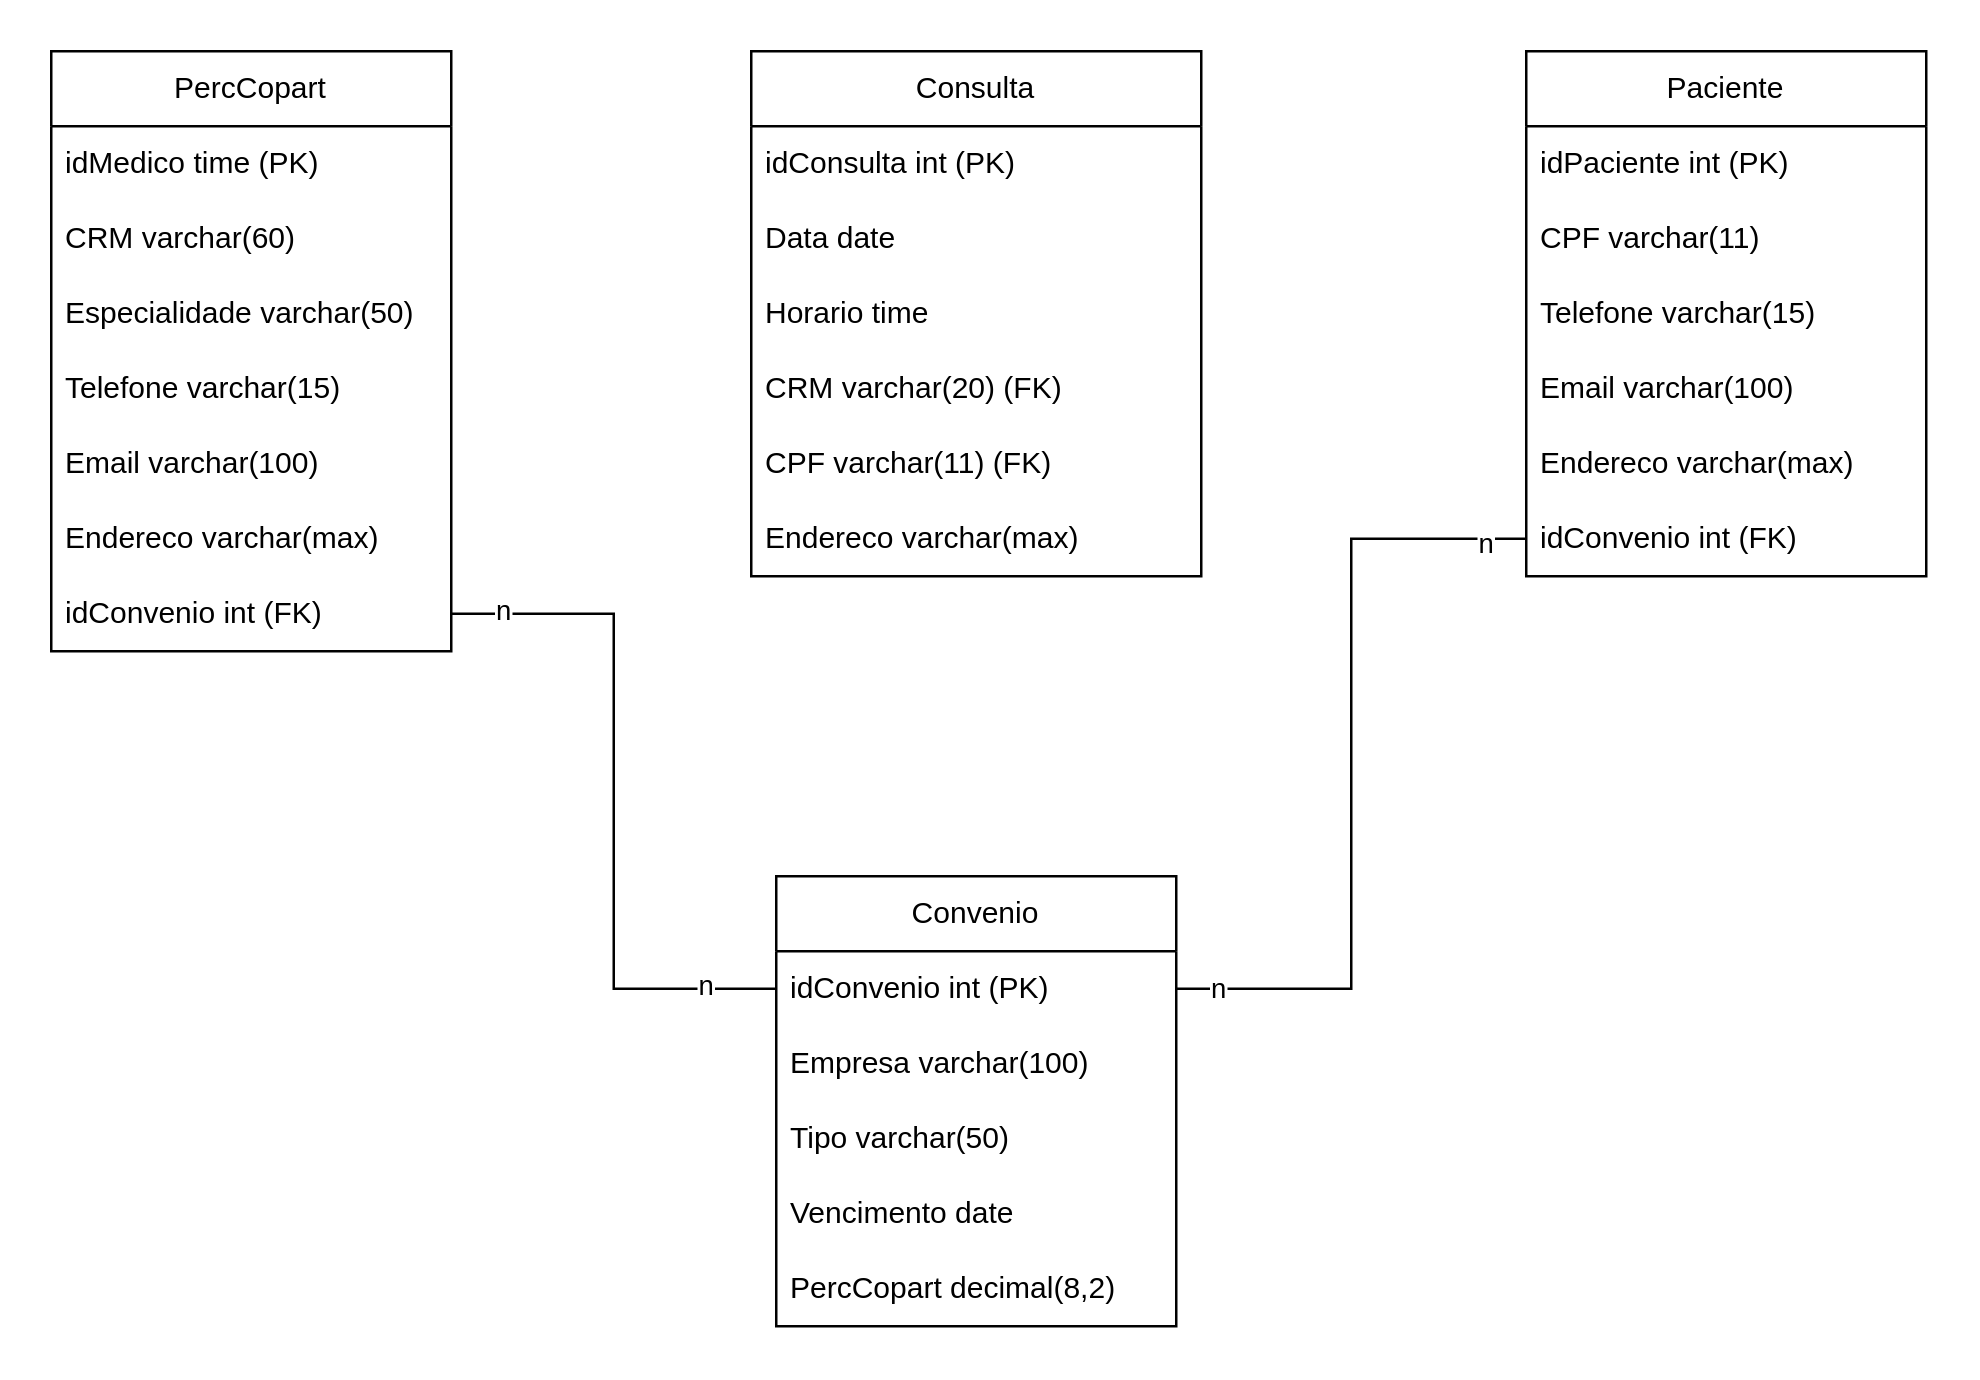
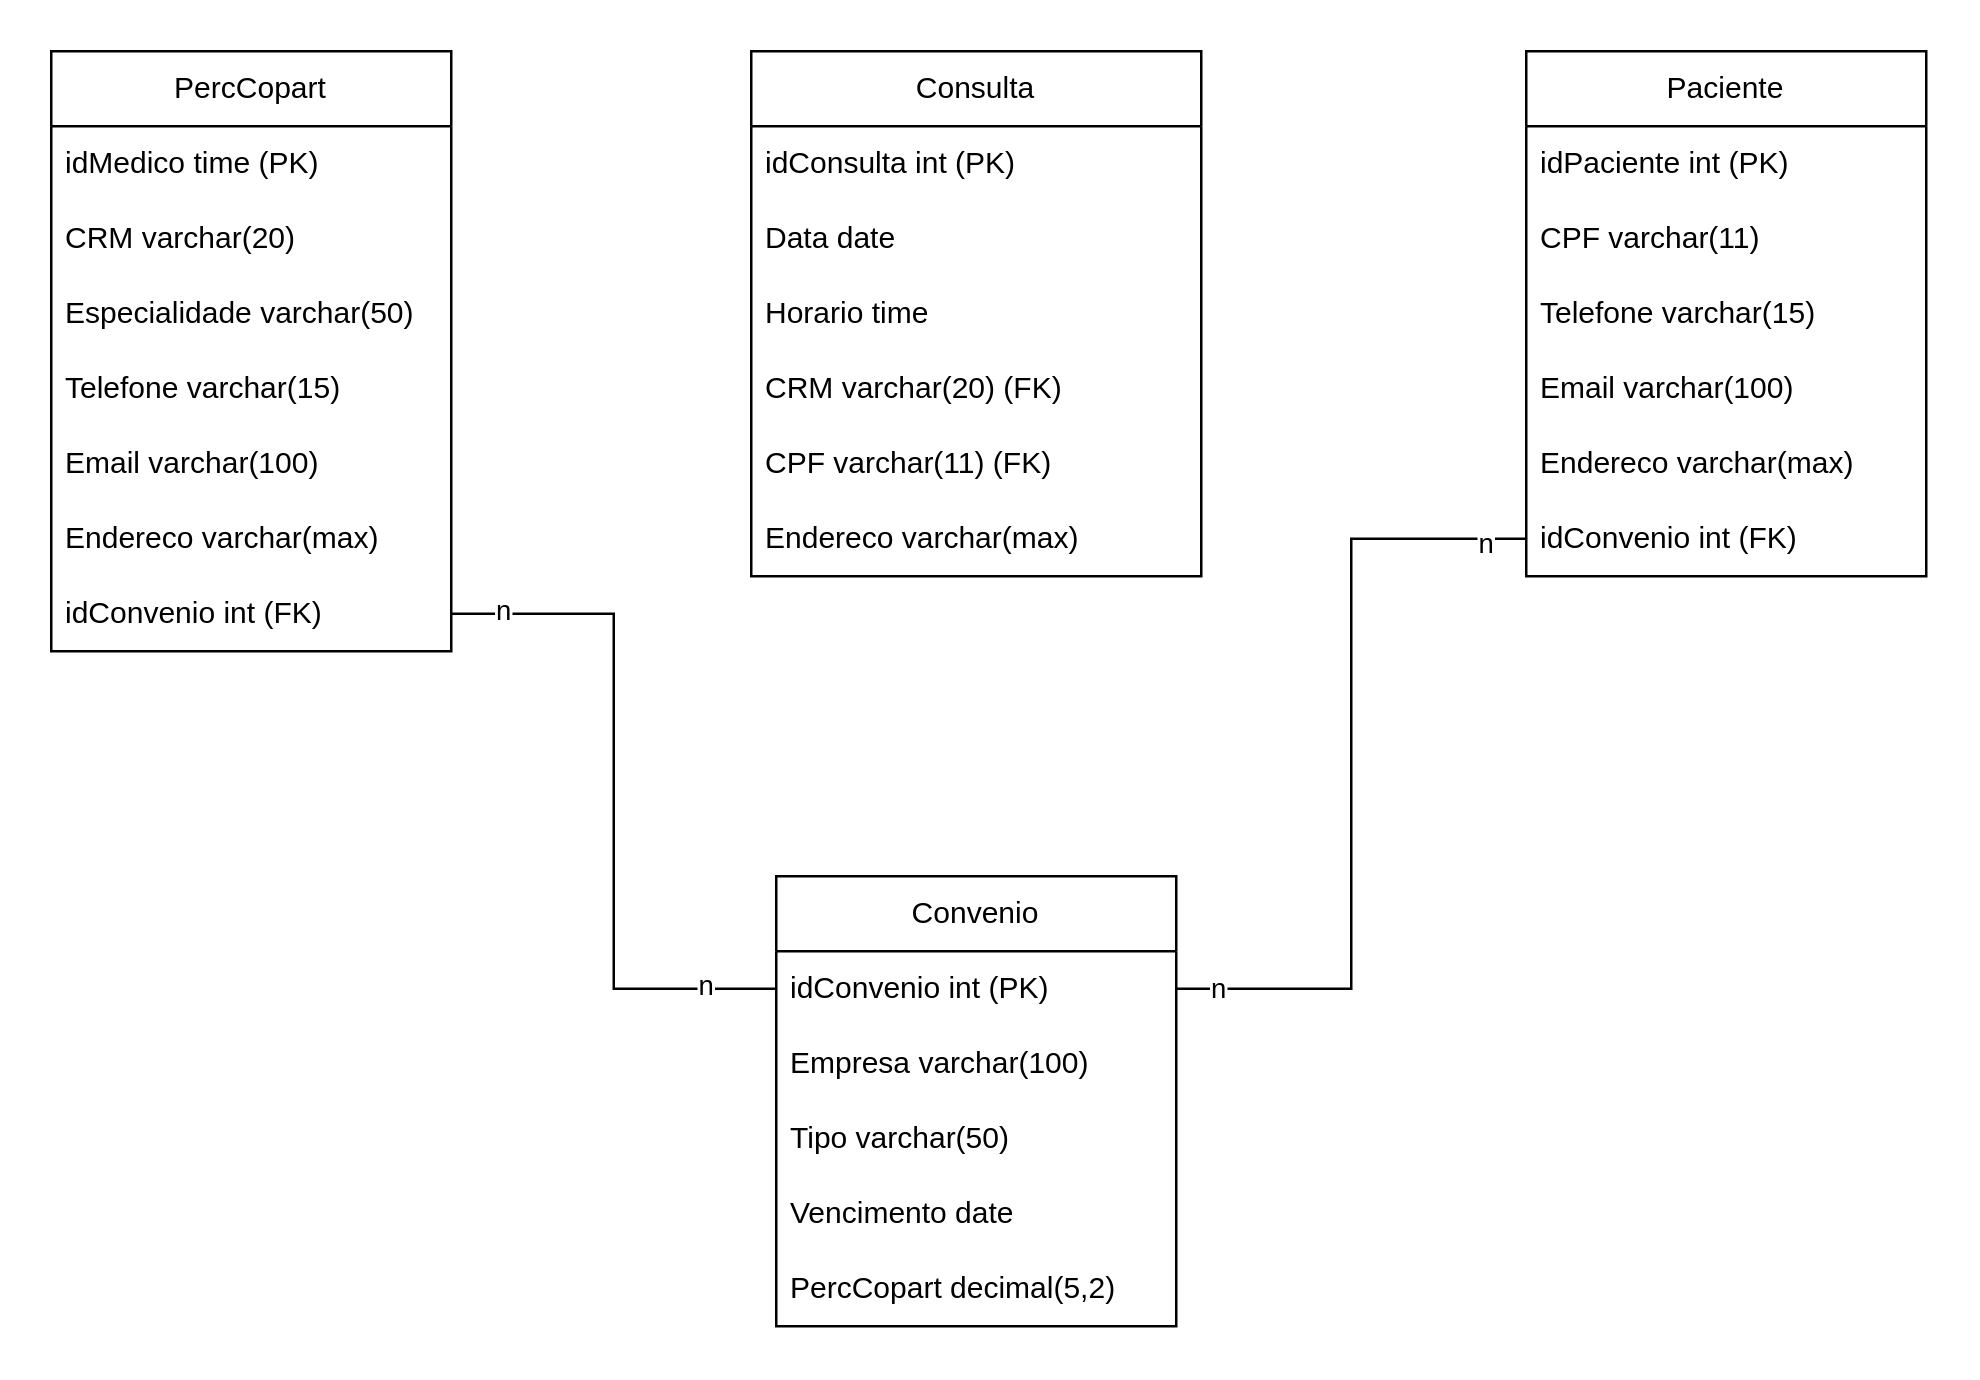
node "CRM varchar(60)": label "CRM varchar(60)" -> "CRM varchar(20)"
node "PercCopart decimal(8,2)": label "PercCopart decimal(8,2)" -> "PercCopart decimal(5,2)"
